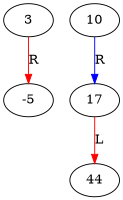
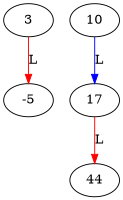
edge "3" -> "-5": label "R" -> "L"
edge "10" -> "17": label "R" -> "L"
